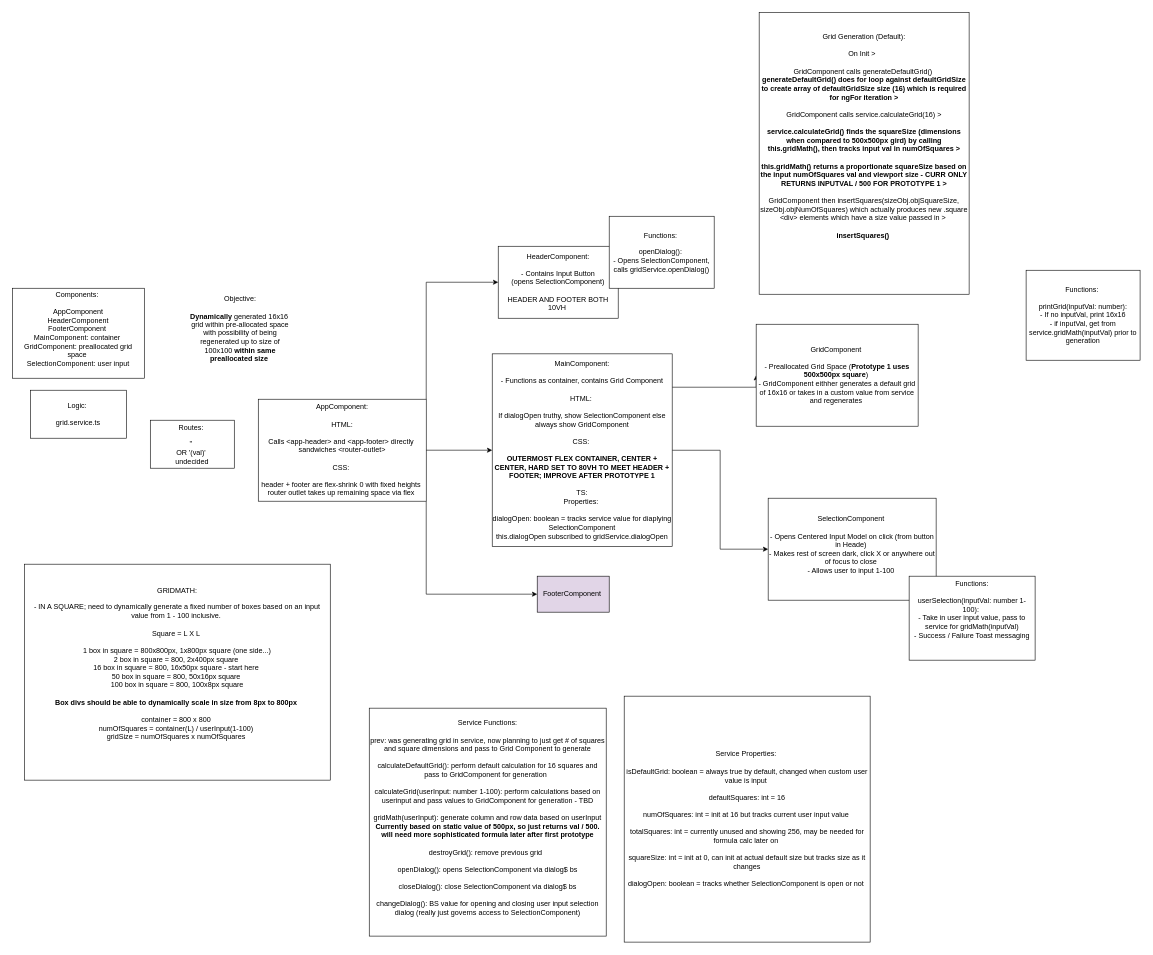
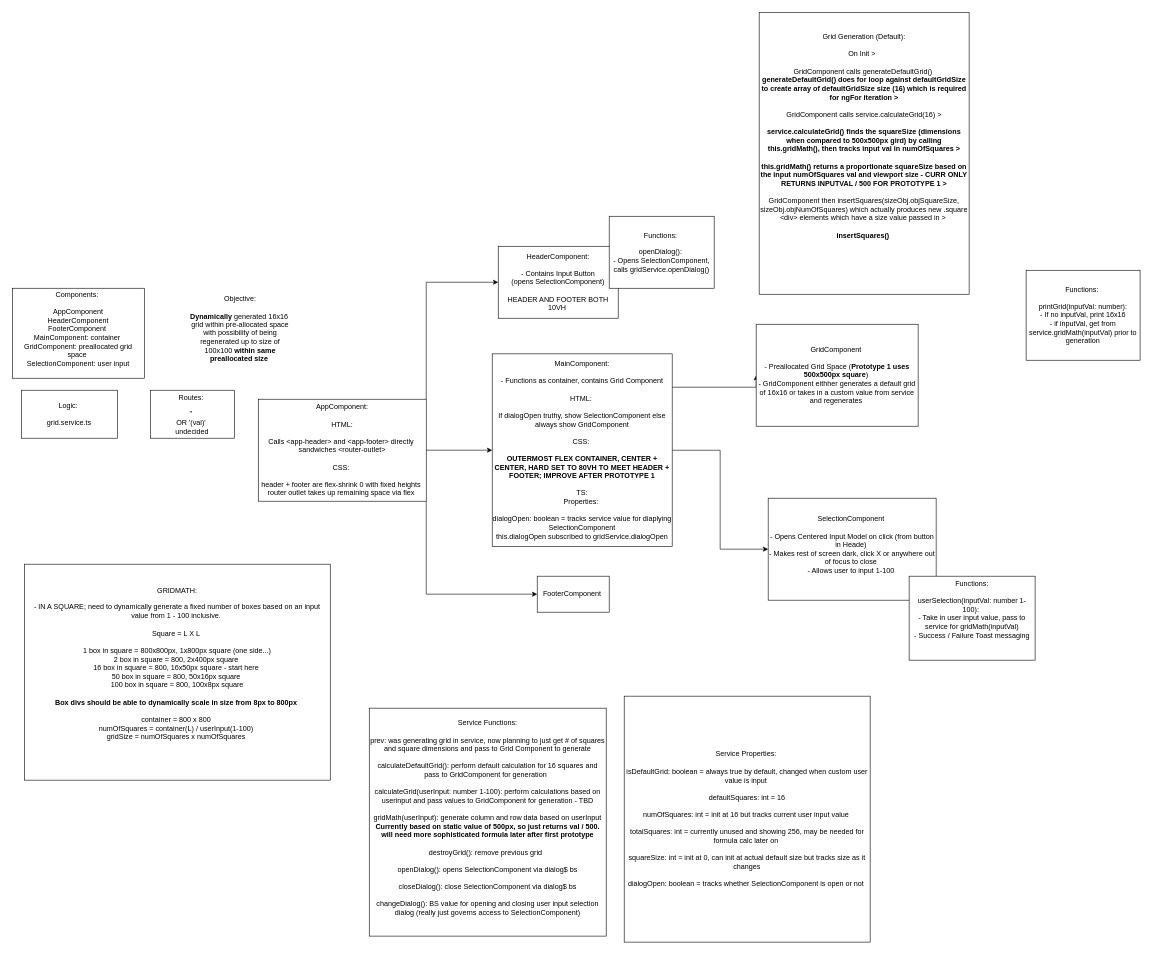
node "Logic: grid.service.ts": moved (78, 414) -> (69, 414)
node "Routes: '' OR '(val)' undecided": moved (192, 444) -> (192, 414)
node "FooterComponent": fillcolor #e1d5e7 -> #ffffff
